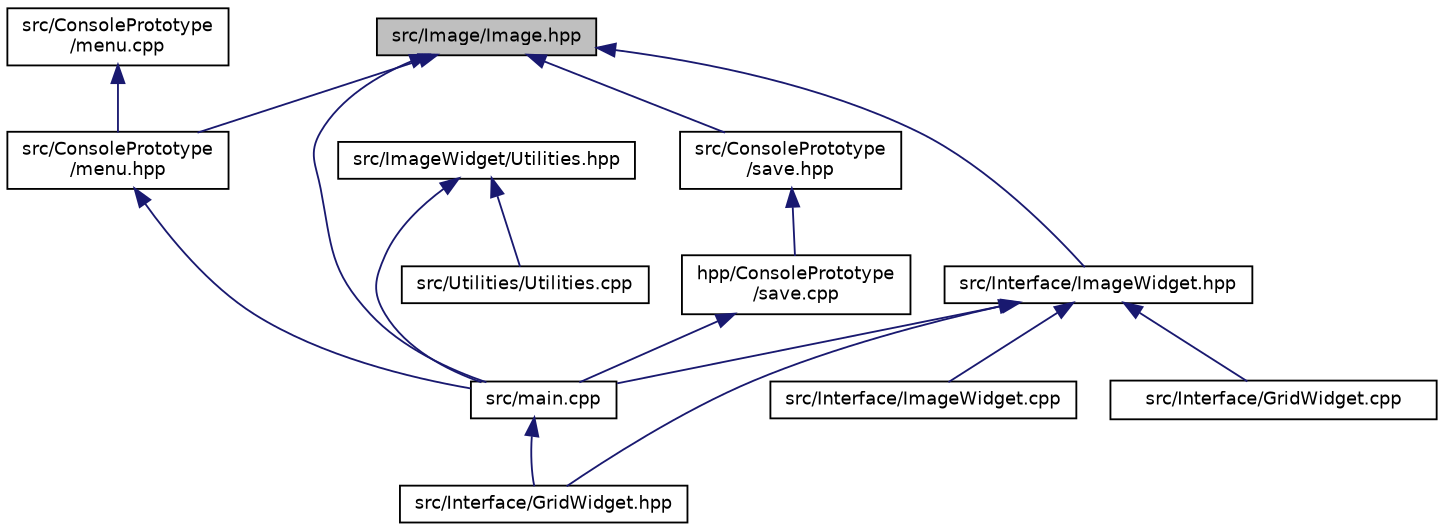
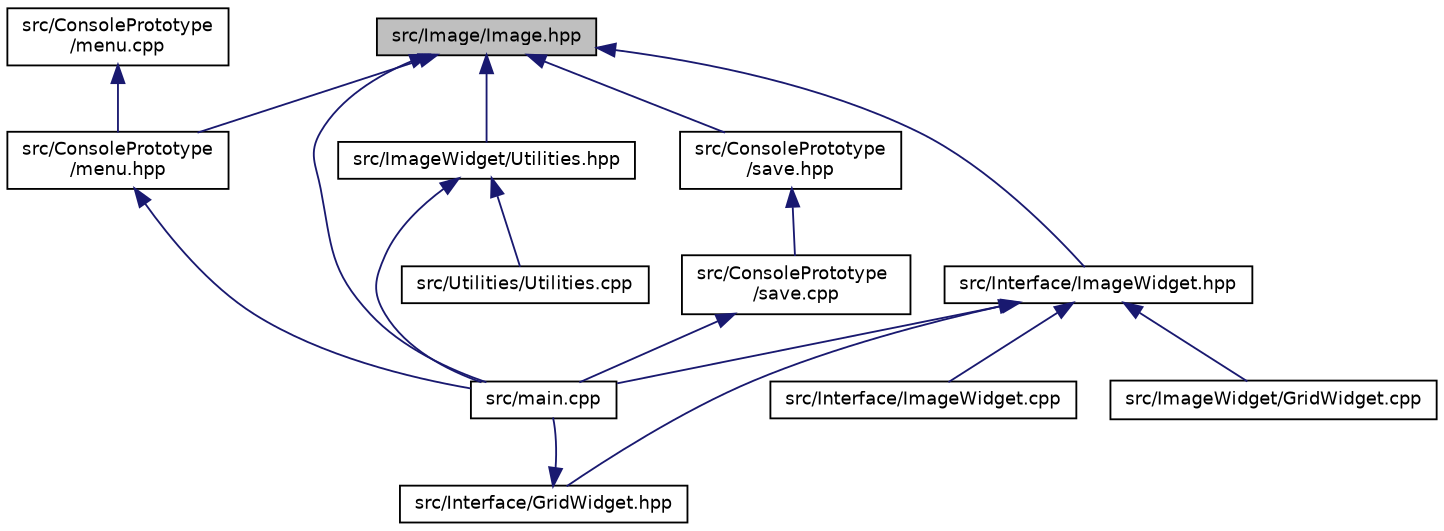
edge "src/ImageWidget/Utilities.hpp" -> "src/Image/Image.hpp": added
node "hpp/ConsolePrototype /save.cpp": label "hpp/ConsolePrototype /save.cpp" -> "src/ConsolePrototype /save.cpp"
node "src/Interface/GridWidget.cpp": label "src/Interface/GridWidget.cpp" -> "src/ImageWidget/GridWidget.cpp"
edge "src/Interface/GridWidget.hpp" -> "src/main.cpp": reversed
